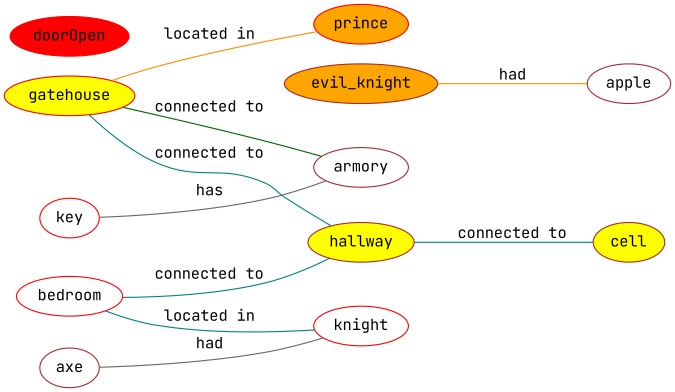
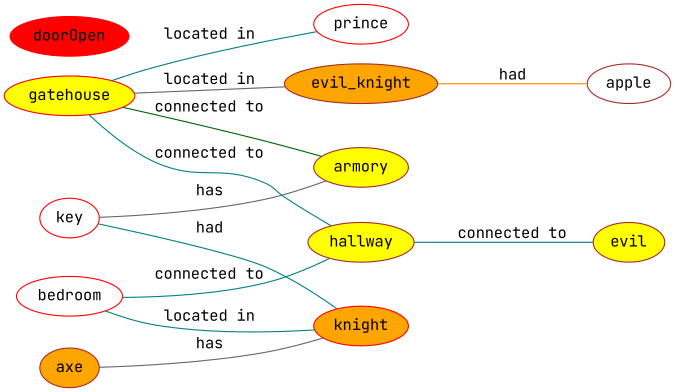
node "prince": fillcolor orange -> white
edge "prince" -- "gatehouse": color darkorange -> teal
edge "evil_knight" -- "gatehouse": added, label "located in"
node "armory": fillcolor white -> yellow
node "cell": label "cell" -> "evil"
edge "key" -- "knight": added, label "had"
node "knight": fillcolor white -> orange
edge "knight" -- "axe": label "had" -> "has"
node "axe": fillcolor white -> orange
